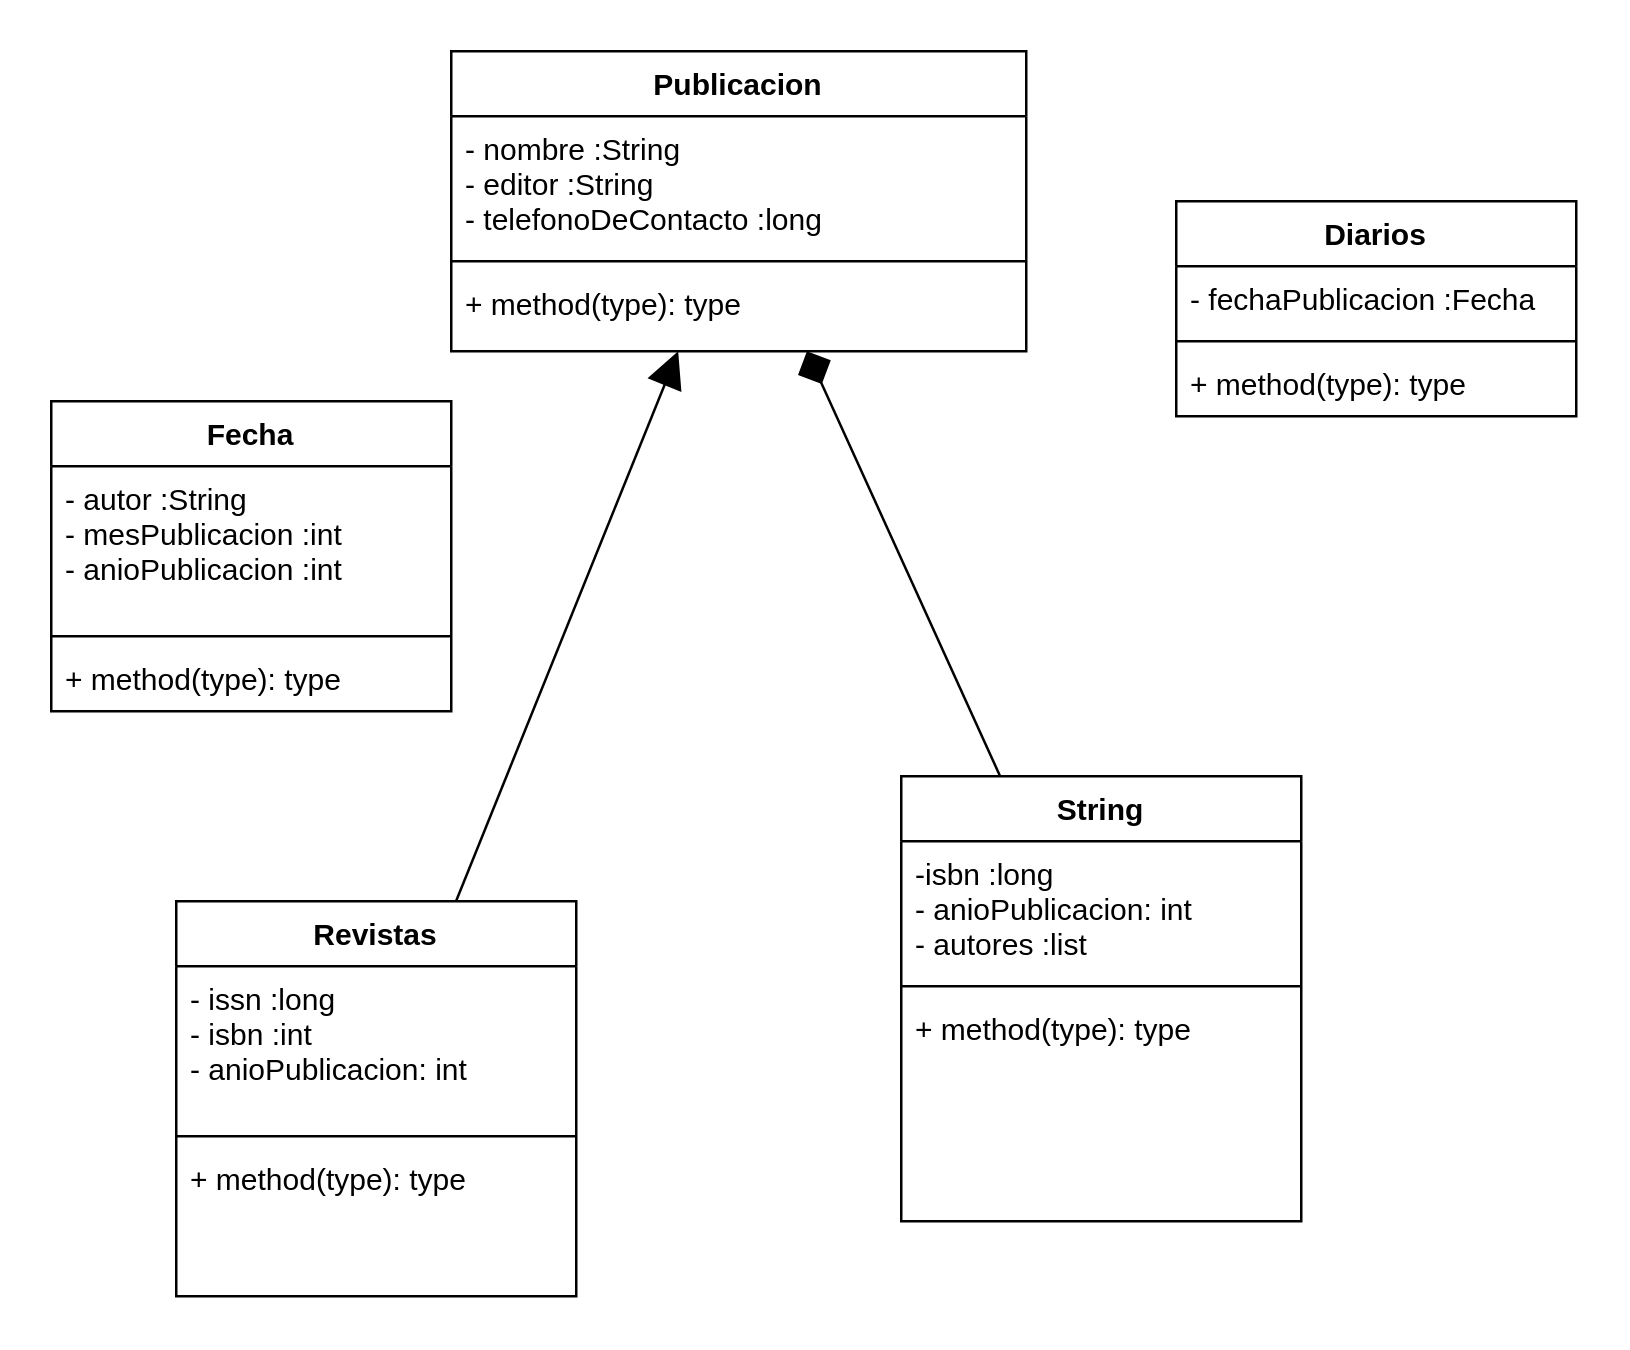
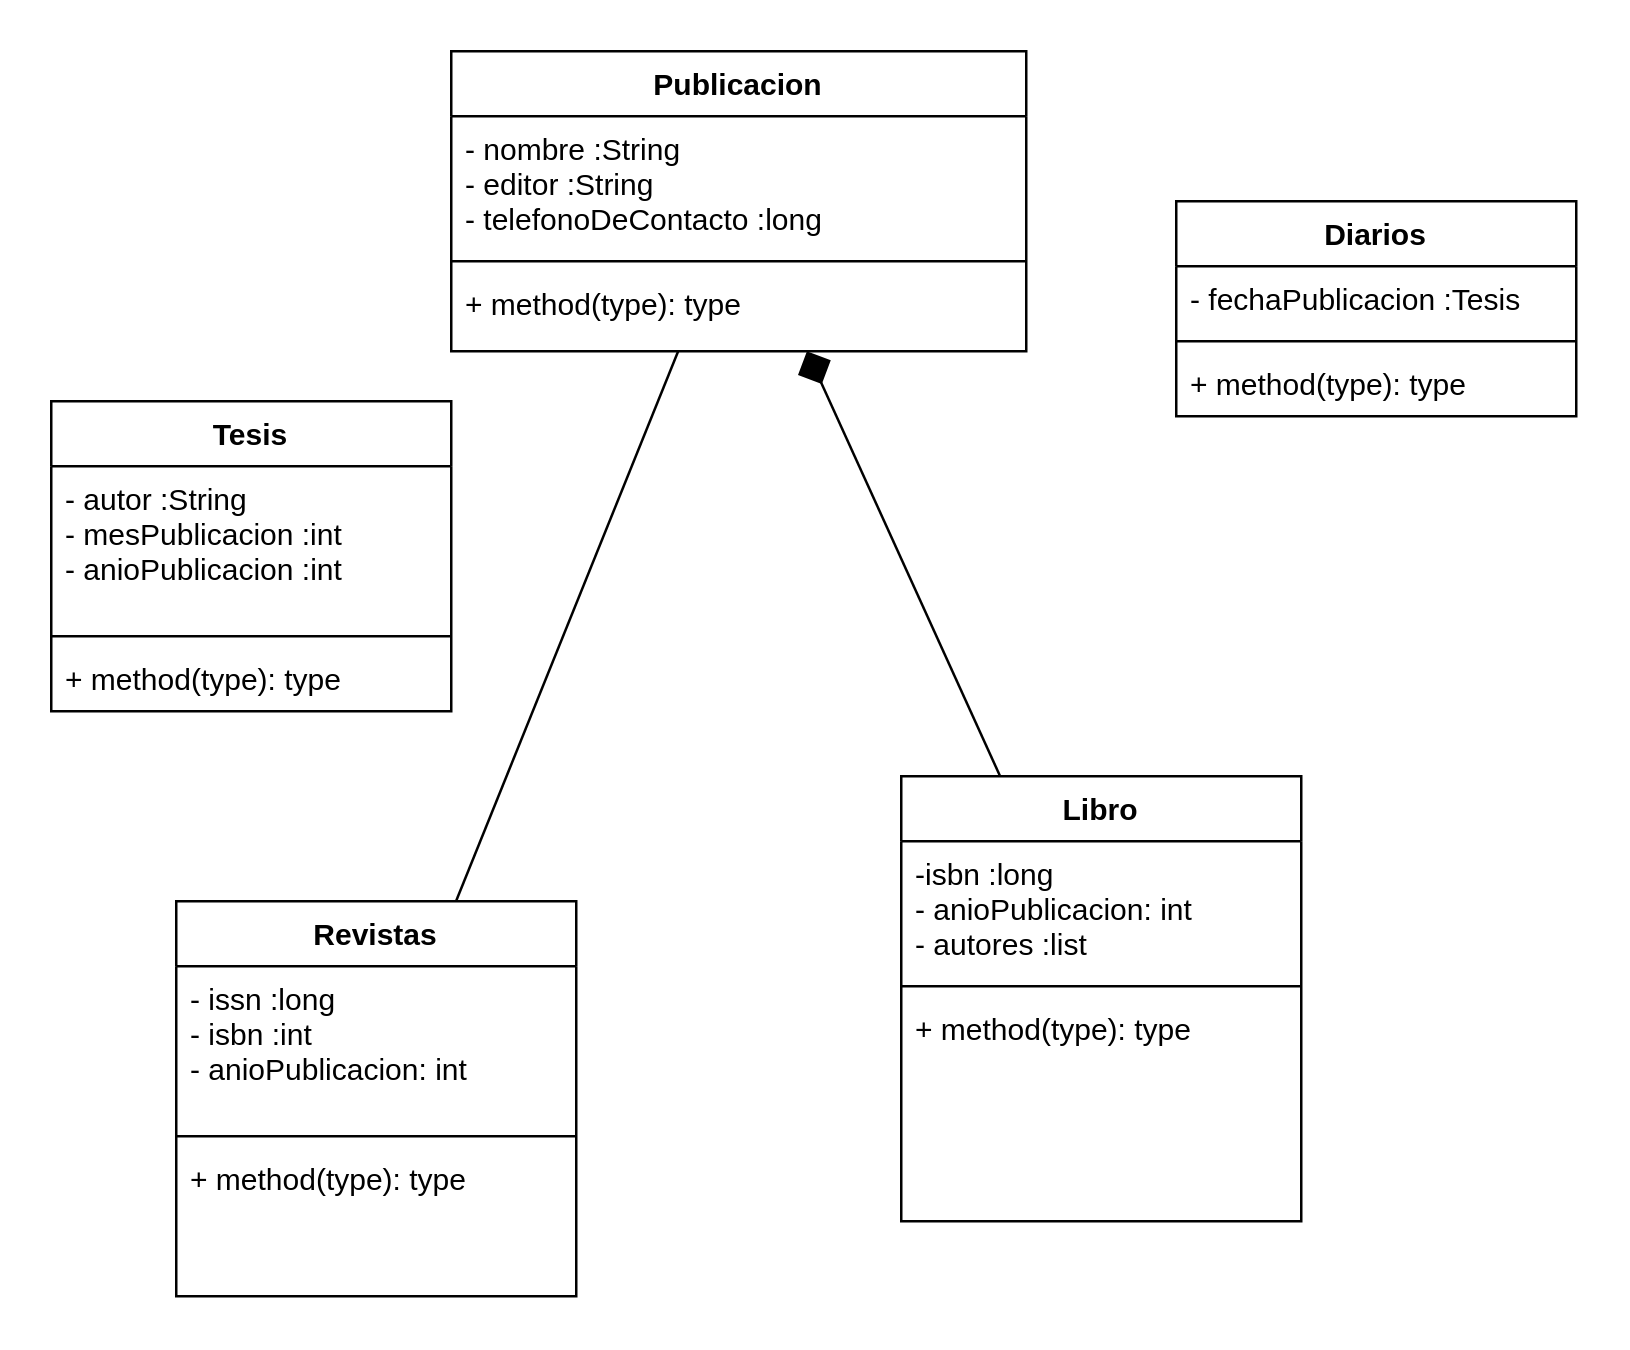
node "- fechaPublicacion :Fecha": label "- fechaPublicacion :Fecha" -> "- fechaPublicacion :Tesis"
edge "Revistas" -> "Publicacion": arrowhead block -> none
node "Fecha": label "Fecha" -> "Tesis"
node "String": label "String" -> "Libro"
